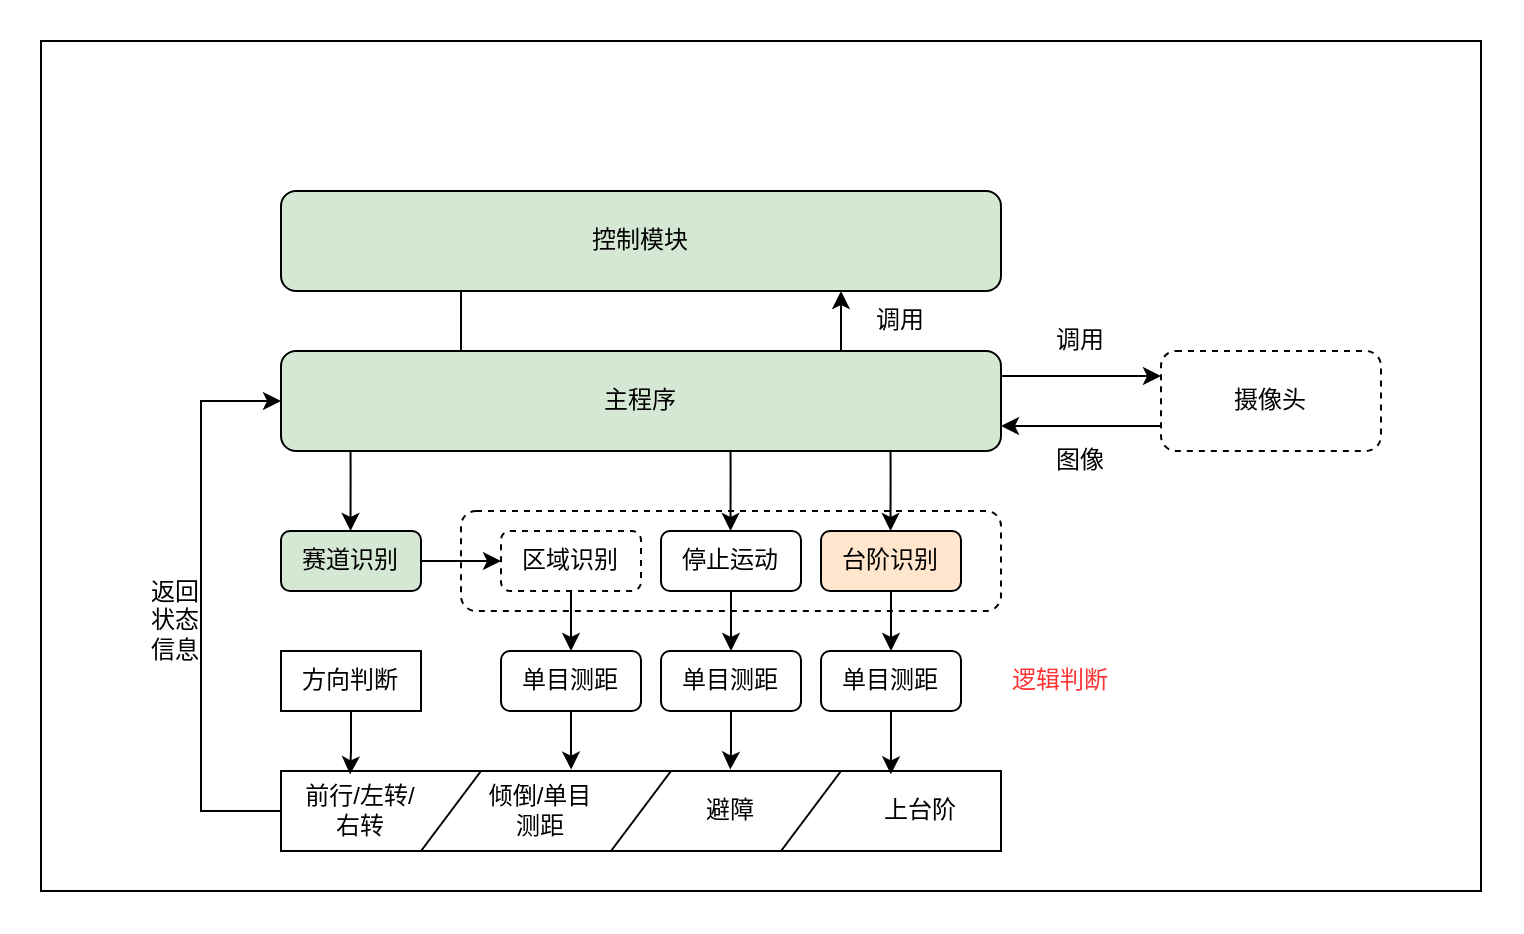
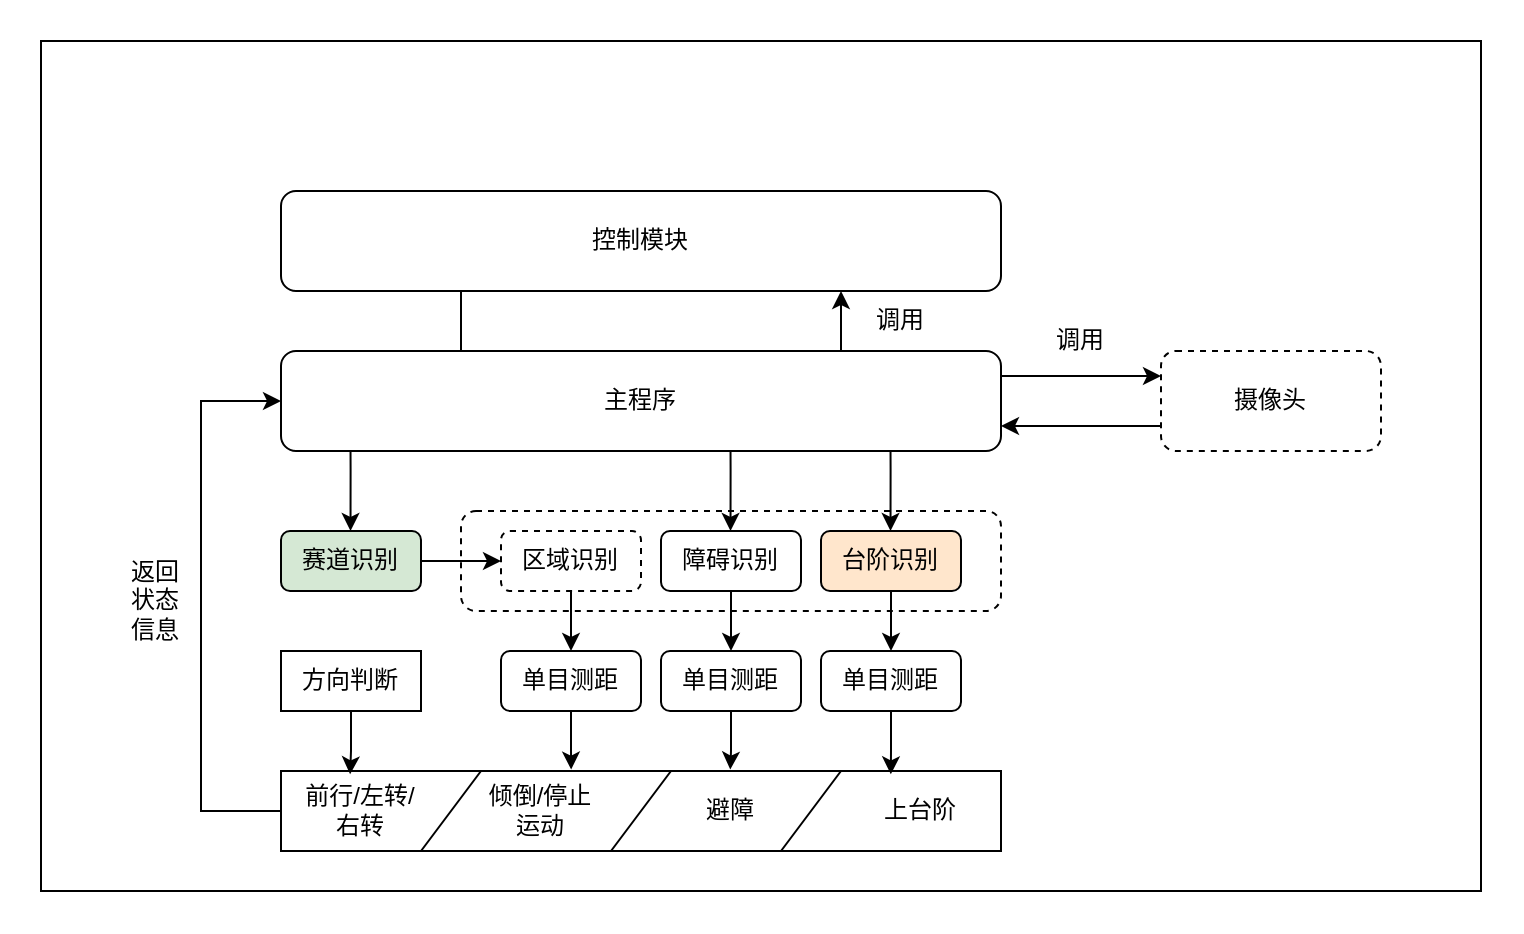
node "控制模块": fillcolor #d5e8d4 -> #ffffff
node "主程序": fillcolor #d5e8d4 -> #ffffff
node "图像": removed
node "停止运动": label "停止运动" -> "障碍识别"
node "返回状态信息": moved (176, 621) -> (156, 601)
node "逻辑判断": removed
node "倾倒/单目测距": label "倾倒/单目测距" -> "倾倒/停止运动"
